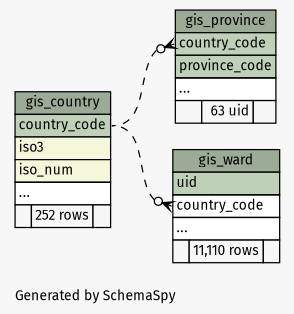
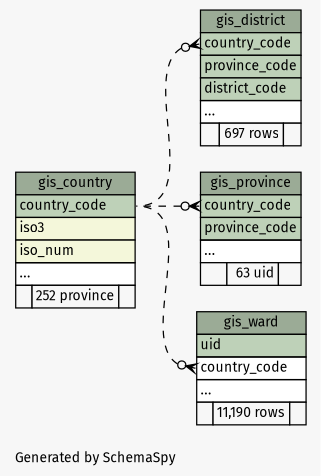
node "gis_district": added
node "gis_country": text "252 rows" -> "252 province"
node "gis_ward": text "11,110 rows" -> "11,190 rows"
